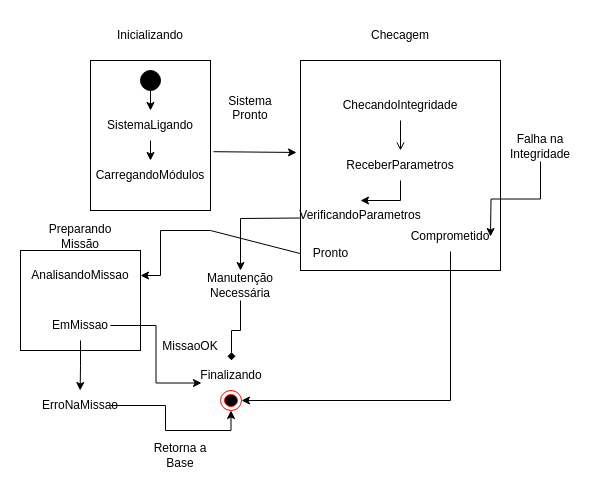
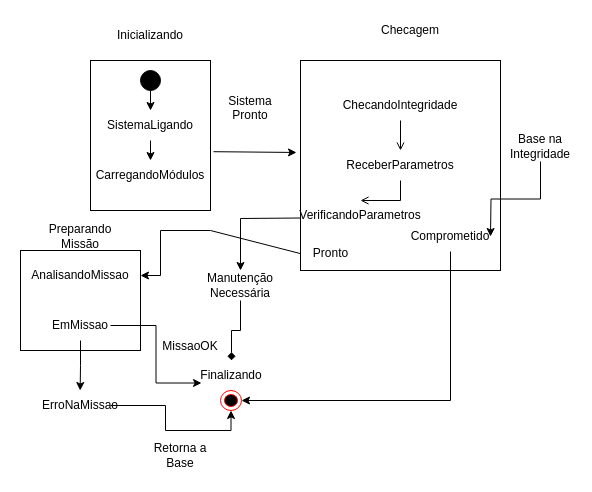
node "Checagem": moved (401, 36) -> (411, 31)
node "Falha na Integridade": label "Falha na Integridade" -> "Base na Integridade"
edge "ReceberParametros" -> "VerificandoParametros": arrowhead classic -> open
